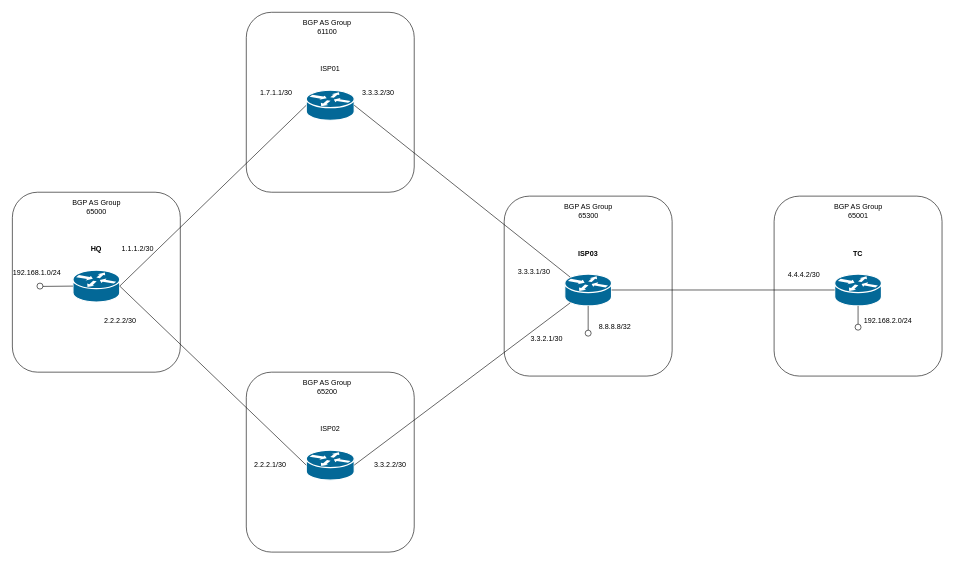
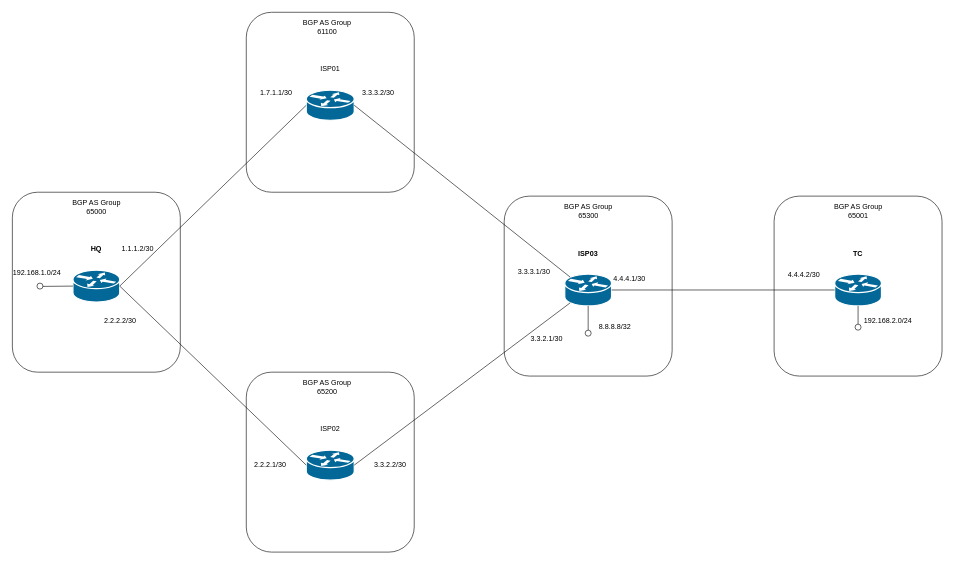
node "4.4.4.1/30": added
